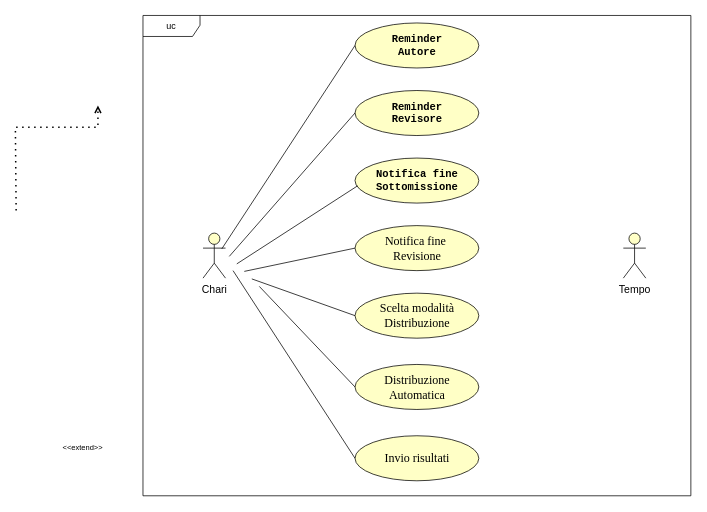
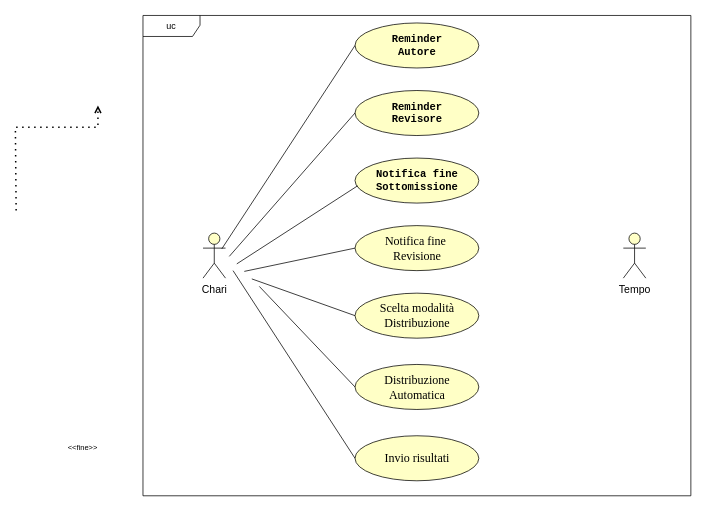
node "<<extend>>": label "<<extend>>" -> "<<fine>>"
